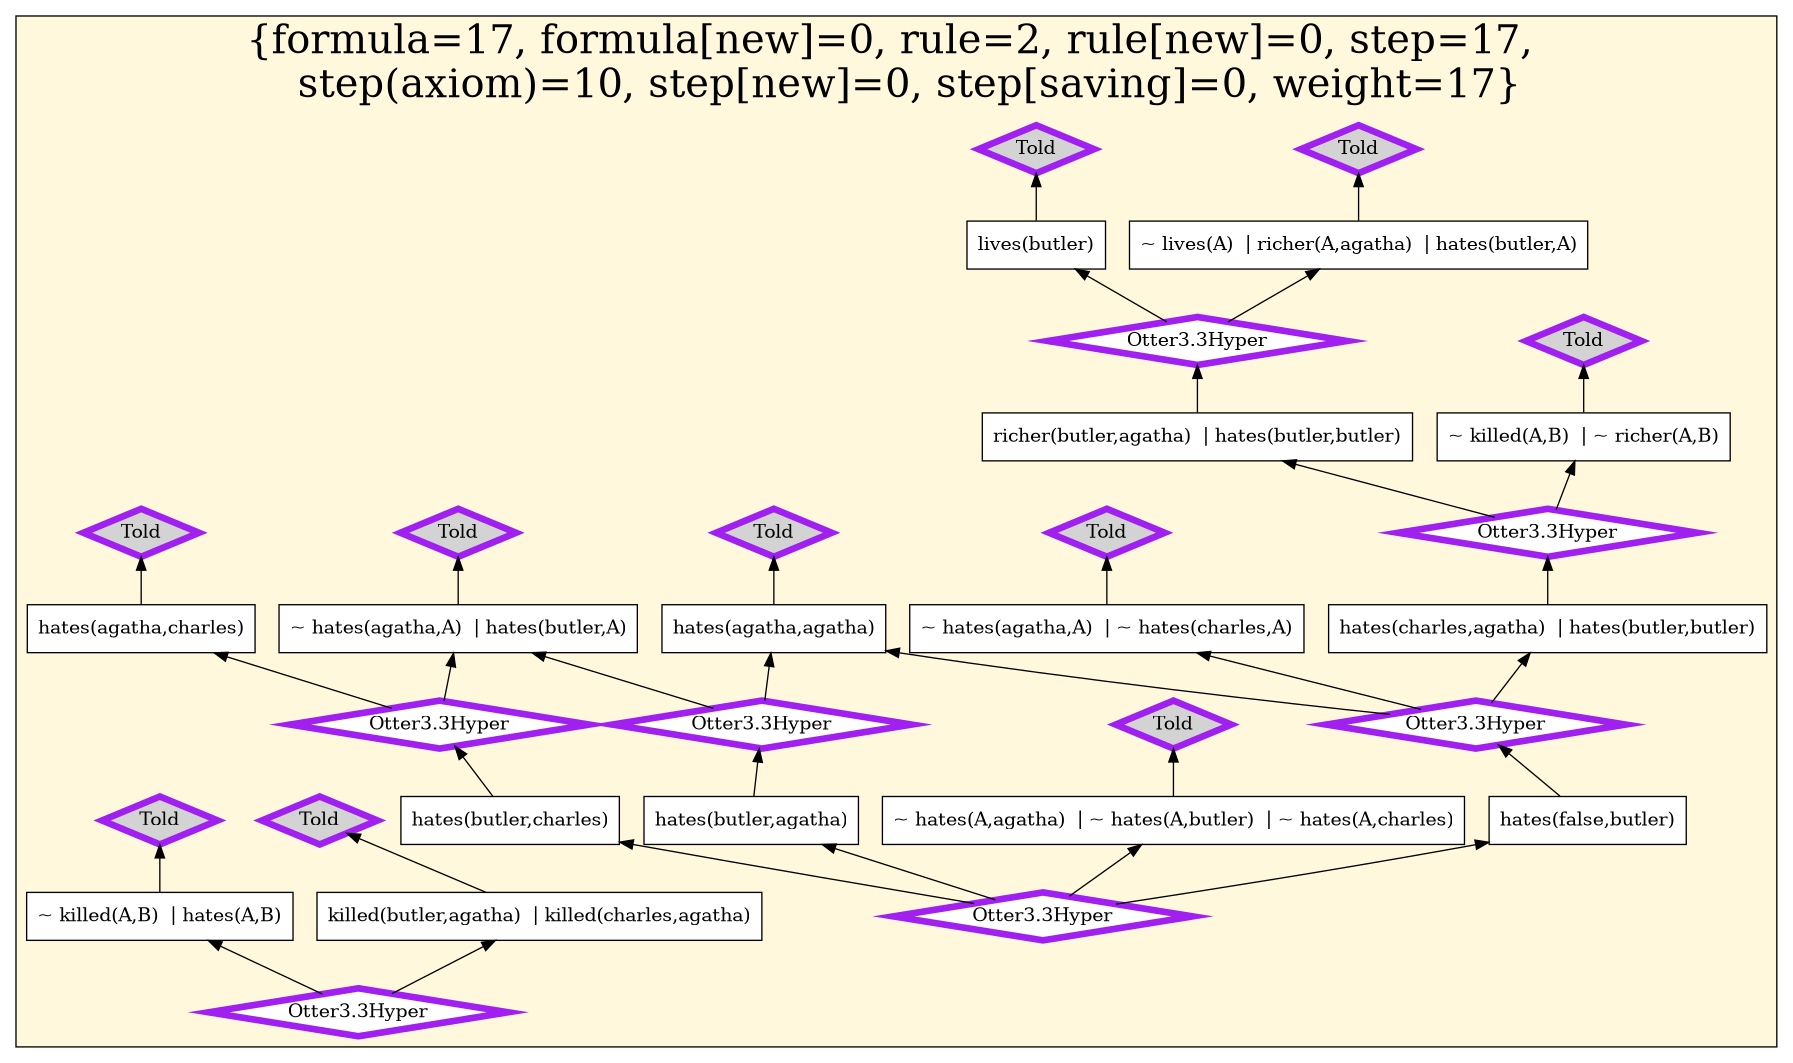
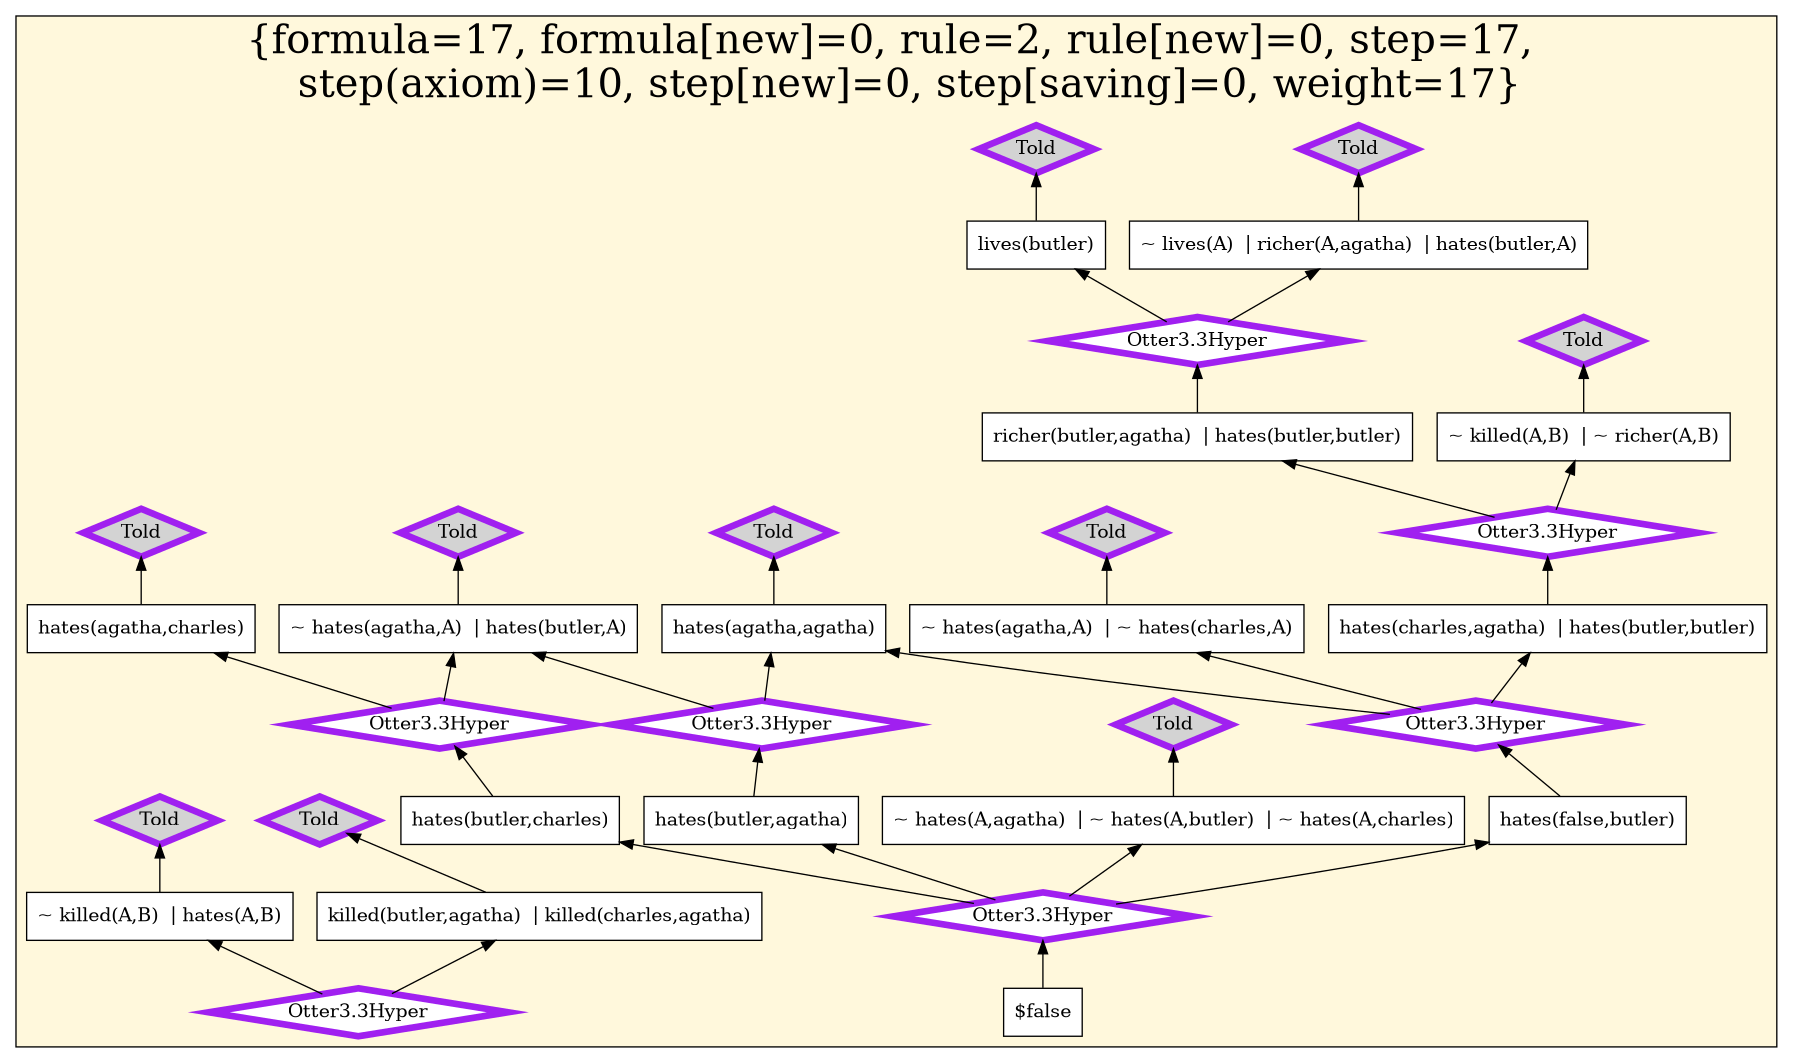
node "$false": added
